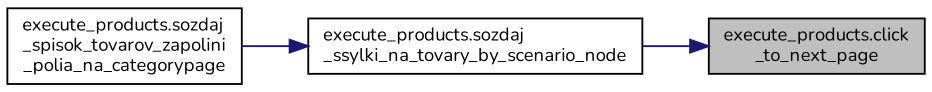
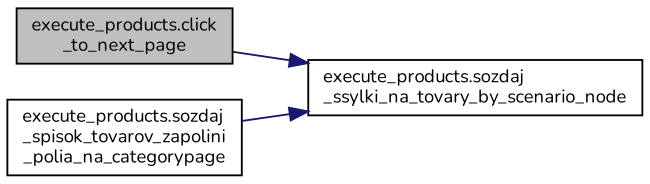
edge "execute_products.sozdaj _ssylki_na_tovary_by_scenario_node" -> "execute_products.click _to_next_page": reversed
